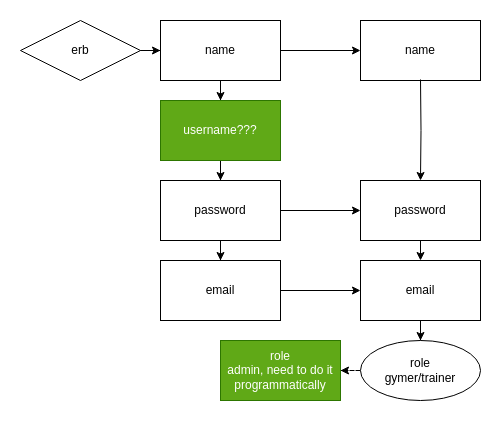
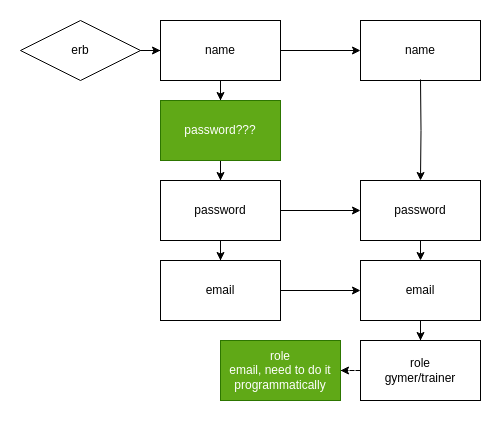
node "username???": label "username???" -> "password???"
node "role admin, need to do it programmatically": label "role admin, need to do it programmatically" -> "role email, need to do it programmatically"
node "role gymer/trainer": shape ellipse -> rectangle
